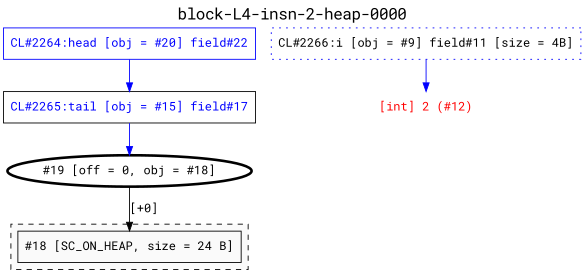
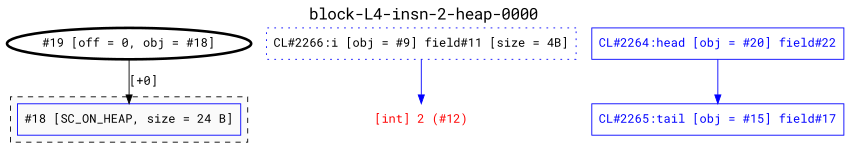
node "CL#2265:tail [obj = #15] field#17": color black -> blue
edge "CL#2265:tail [obj = #15] field#17" -> "#19 [off = 0, obj = #18]": removed
node "#18 [SC_ON_HEAP, size = 24 B]": color black -> blue
